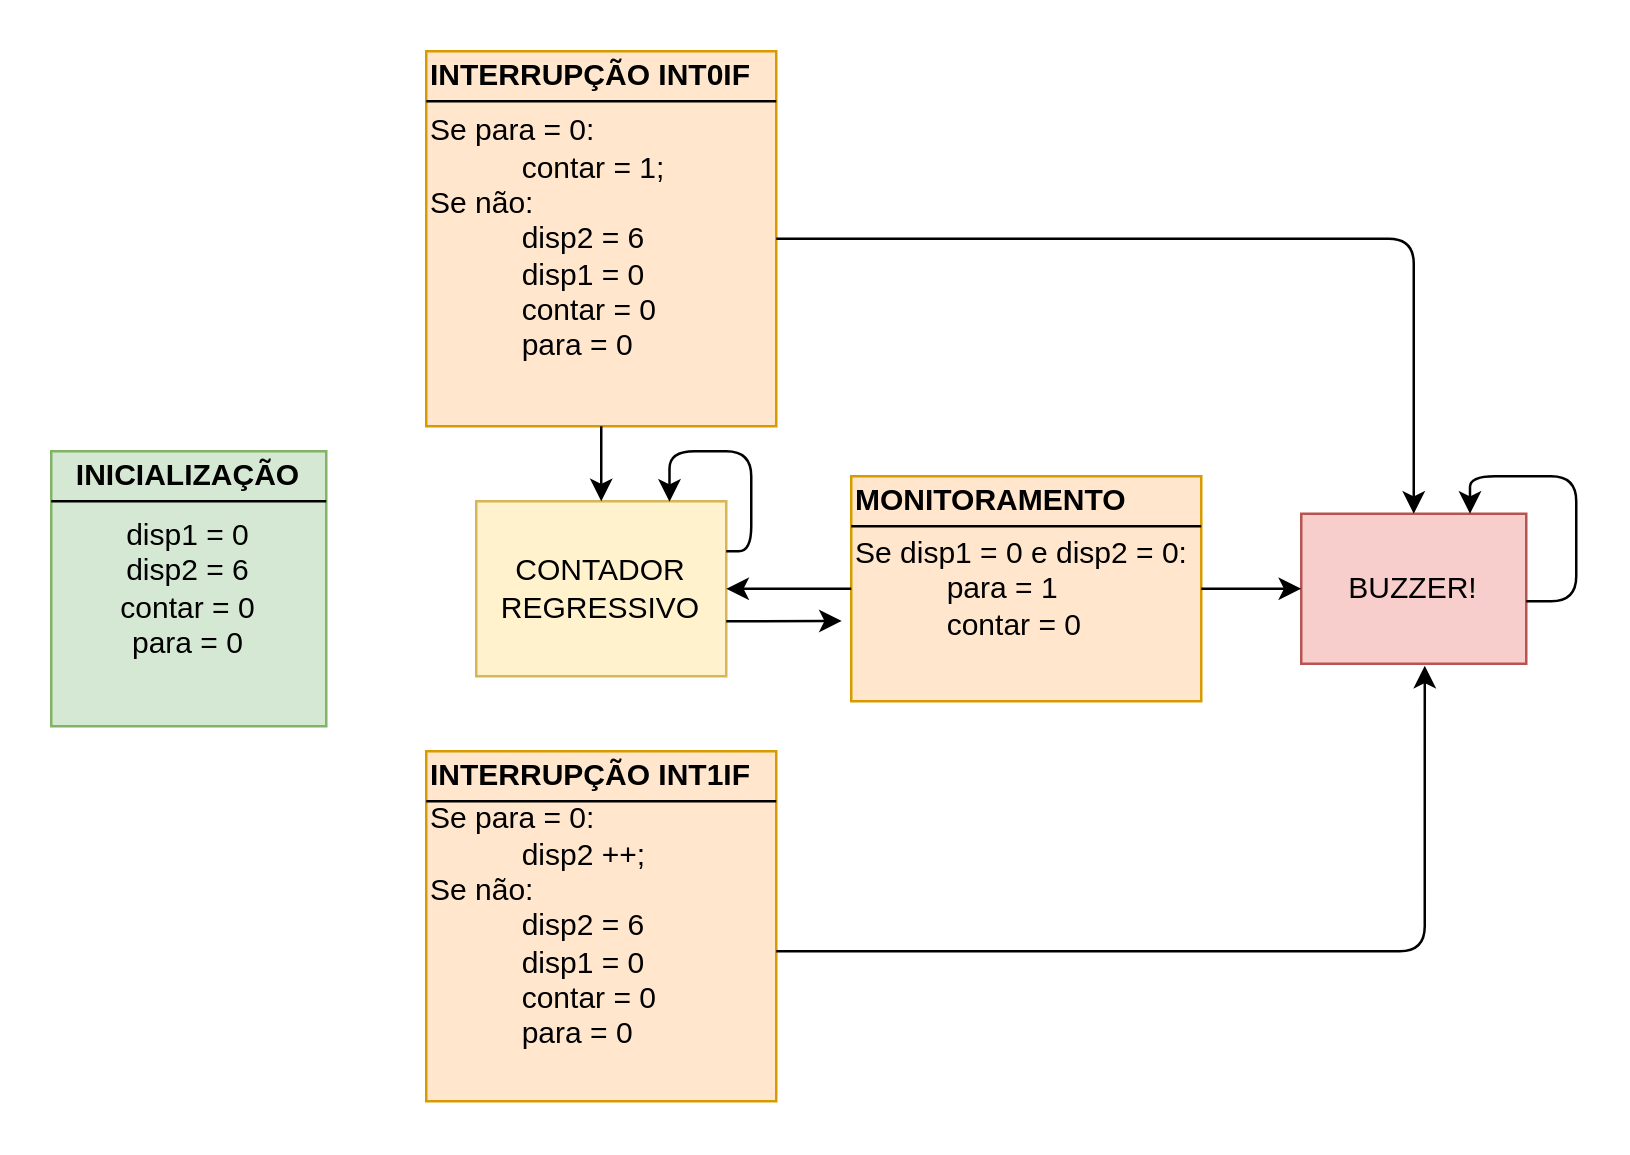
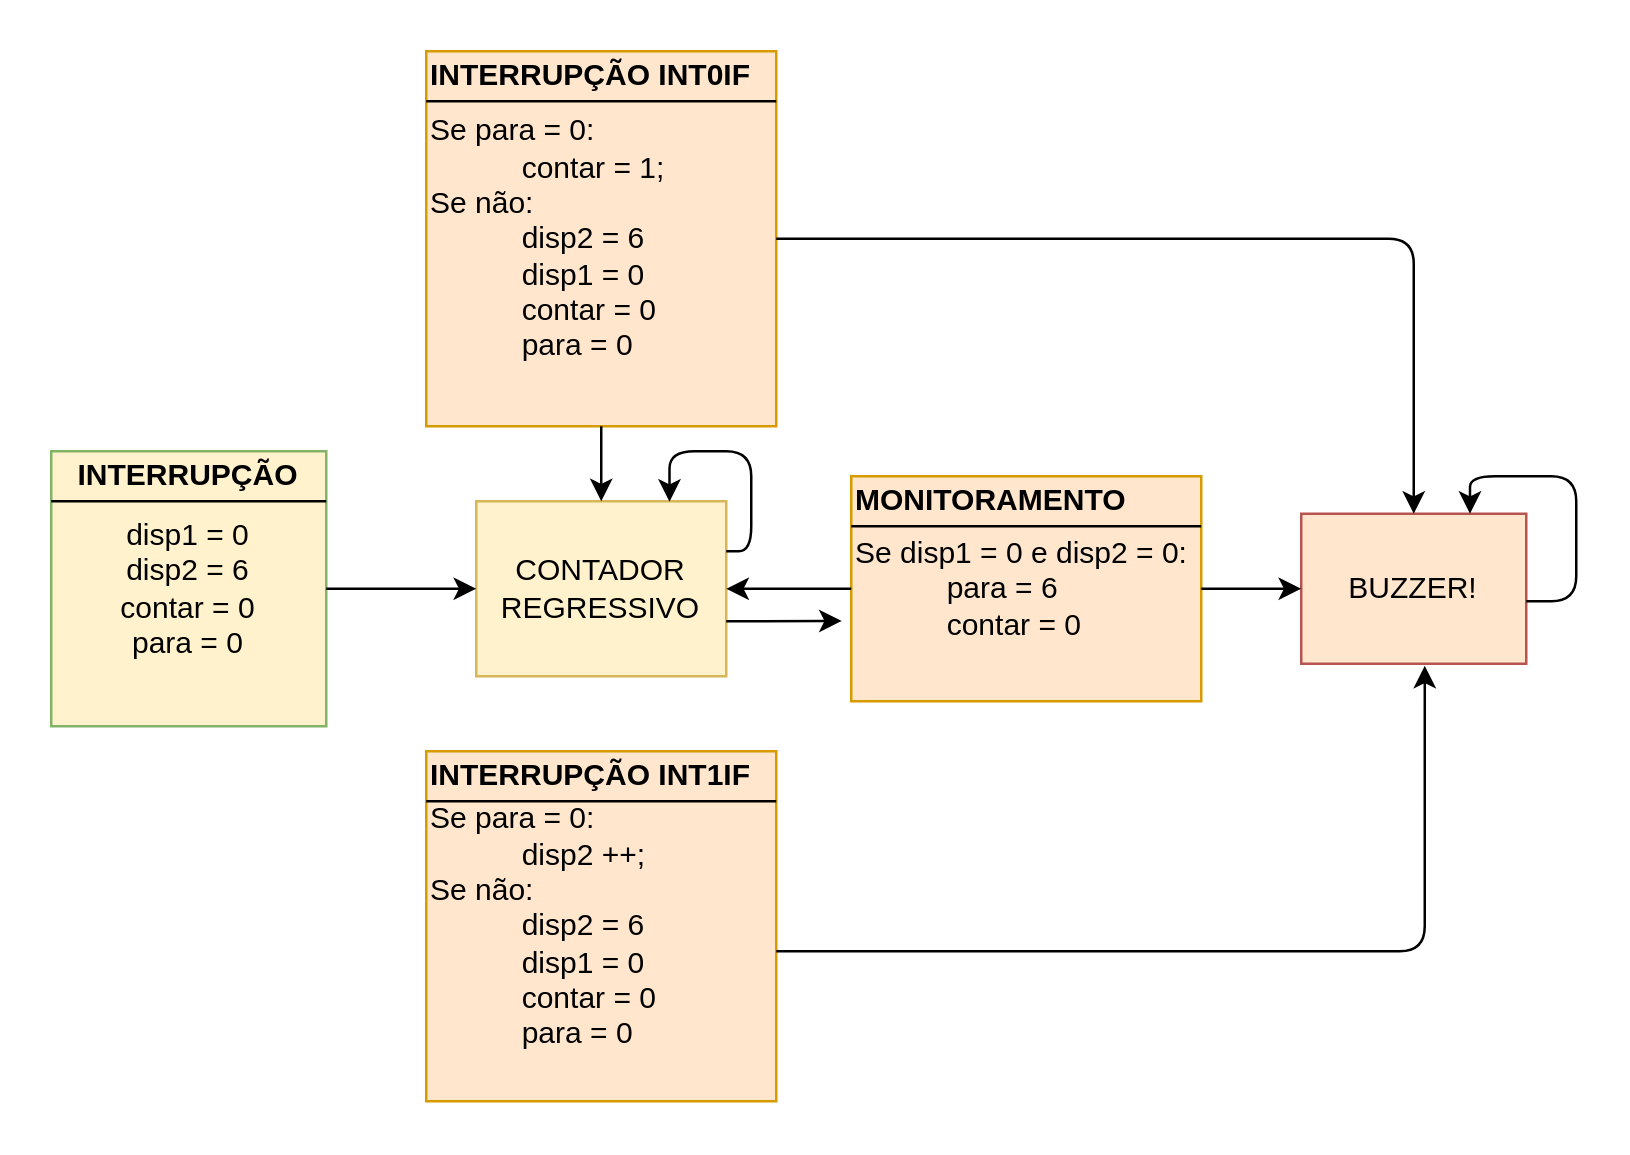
node "INICIALIZAÇÃO": label "INICIALIZAÇÃO" -> "INTERRUPÇÃO"
node "disp1 = 0 disp2 = 6 contar = 0 para = 0": fillcolor #d5e8d4 -> #fff2cc
edge "disp1 = 0 disp2 = 6 contar = 0 para = 0" -> "CONTADOR REGRESSIVO": added
node "Se disp1 = 0 e disp2 = 0: para = 1 contar = 0": label "Se disp1 = 0 e disp2 = 0: para = 1 contar = 0" -> "Se disp1 = 0 e disp2 = 0: para = 6 contar = 0"
node "BUZZER!": fillcolor #f8cecc -> #ffe6cc
